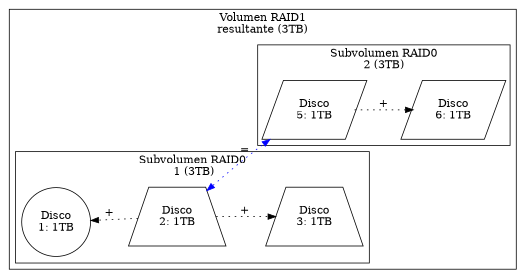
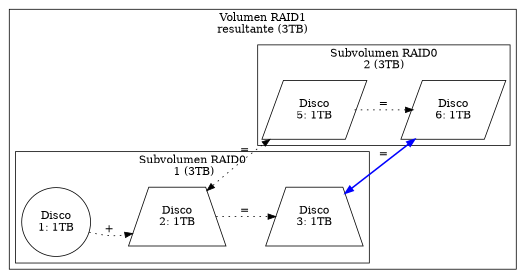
edge "Disco 5: 1TB" -> "Disco 6: 1TB": label "+" -> "="
edge "Disco 5: 1TB" -- "Disco 2: 1TB": color blue -> black
edge "Disco 6: 1TB" -- "Disco 3: 1TB": added, label "="
edge "Disco 2: 1TB" -> "Disco 3: 1TB": label "+" -> "="
edge "Disco 2: 1TB" -> "Disco 1: 1TB": reversed
